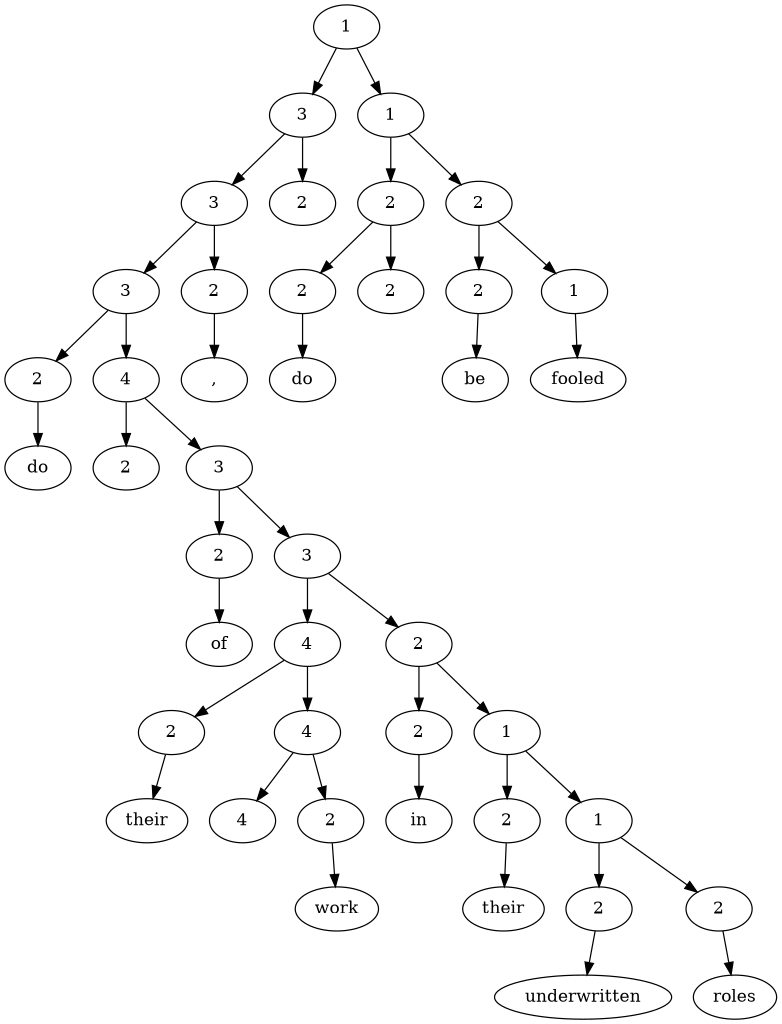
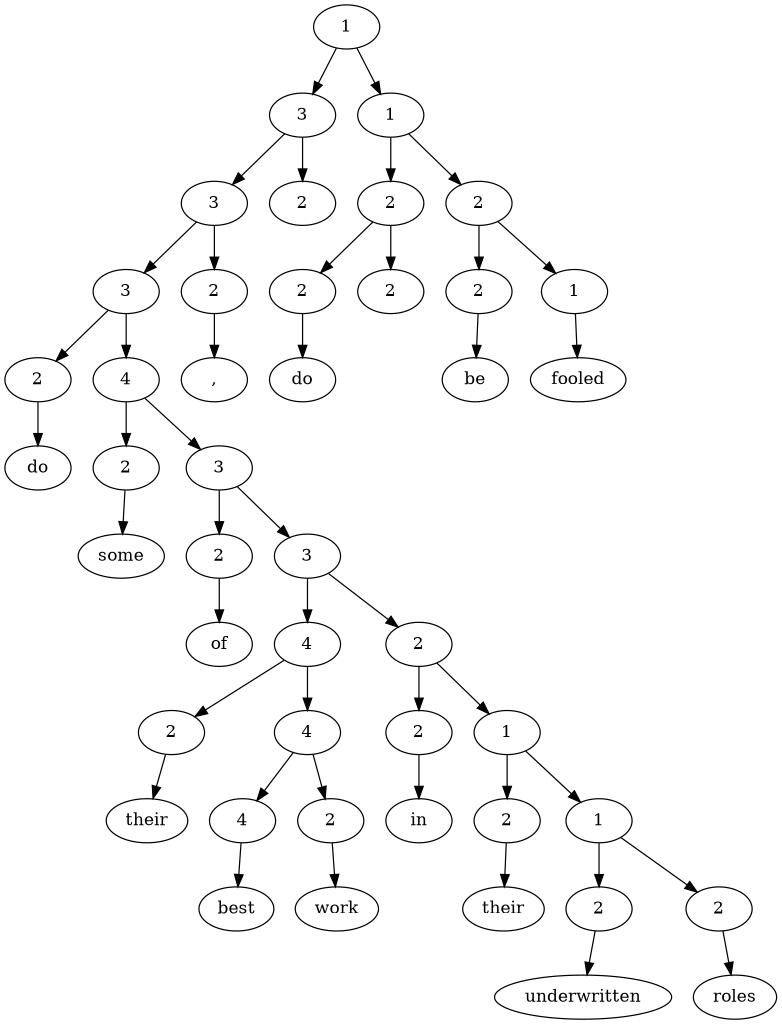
node "some": added
node "best": added
